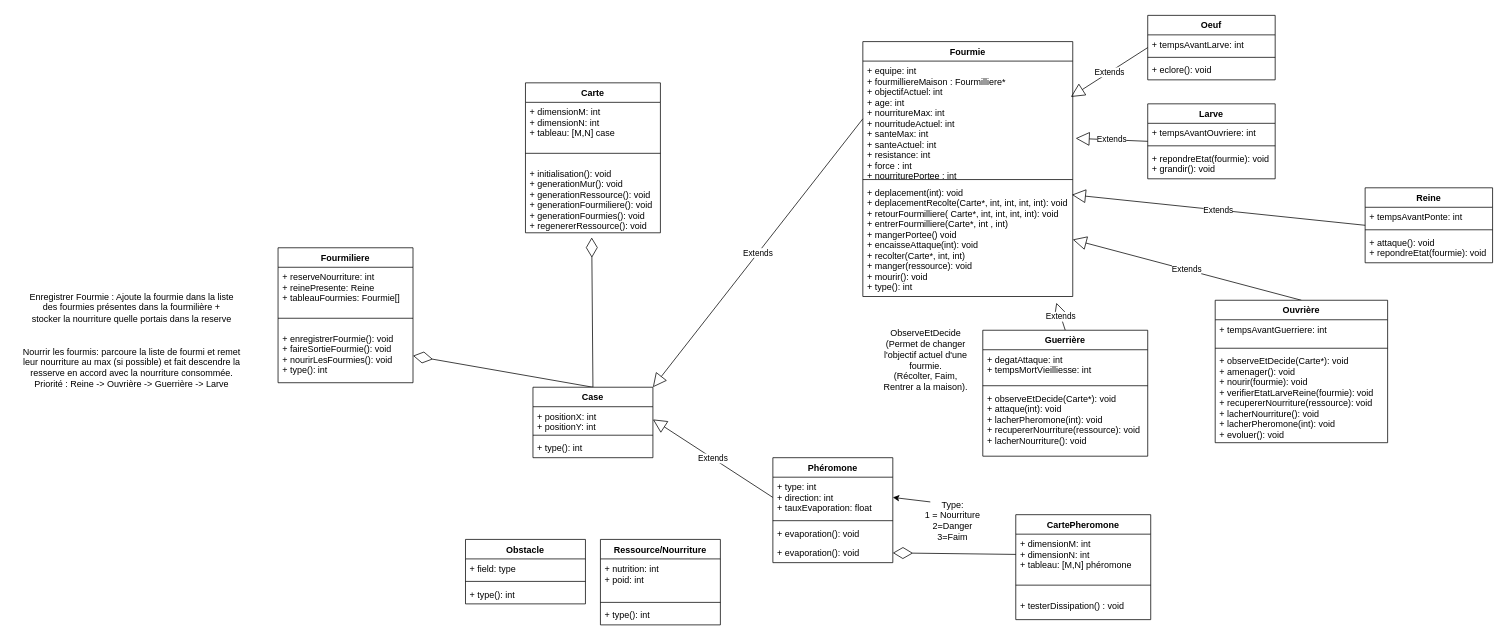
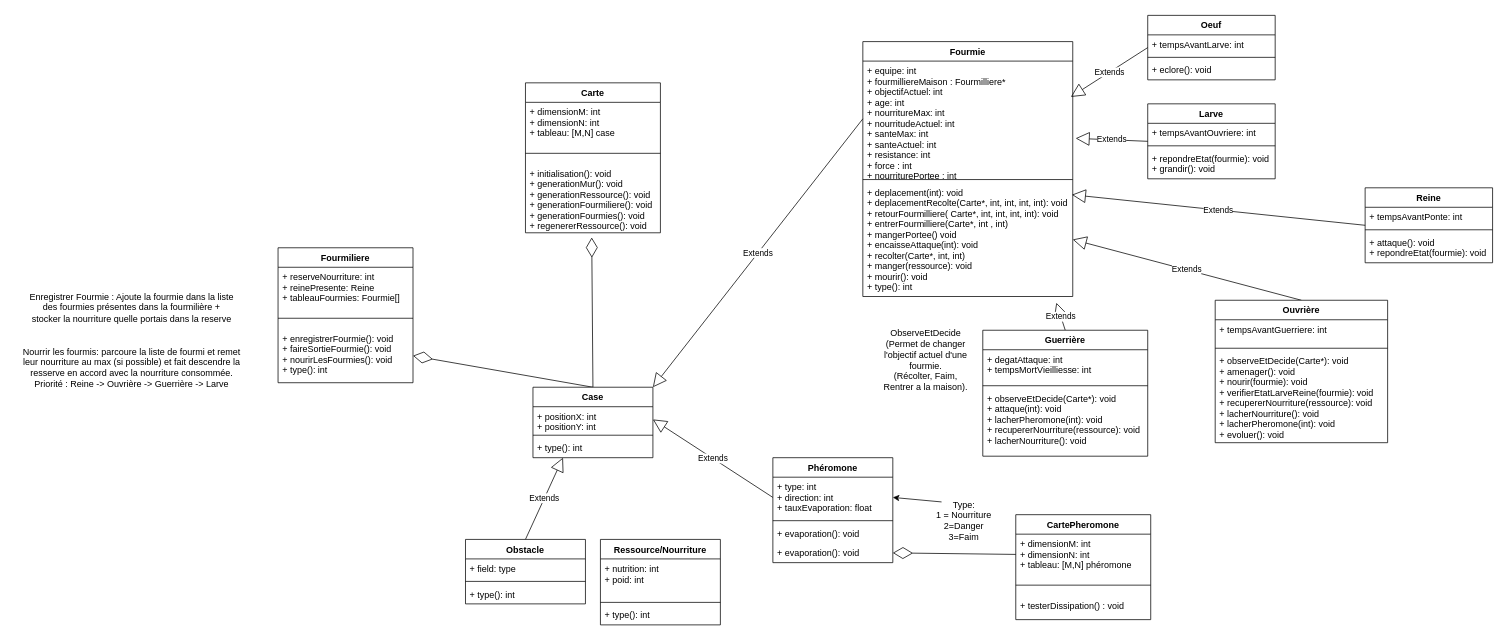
edge "Obstacle" -> "Case": added, label "Extends"
node "Type: 1 = Nourriture 2=Danger 3=Faim": moved (953, 521) -> (964, 521)
